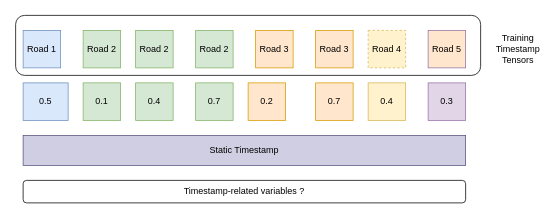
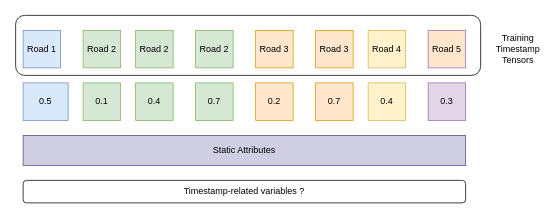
node "Road 4": style dashed -> solid
node "0.2": moved (267, 102) -> (274, 102)
node "Static Timestamp": label "Static Timestamp" -> "Static Attributes"
